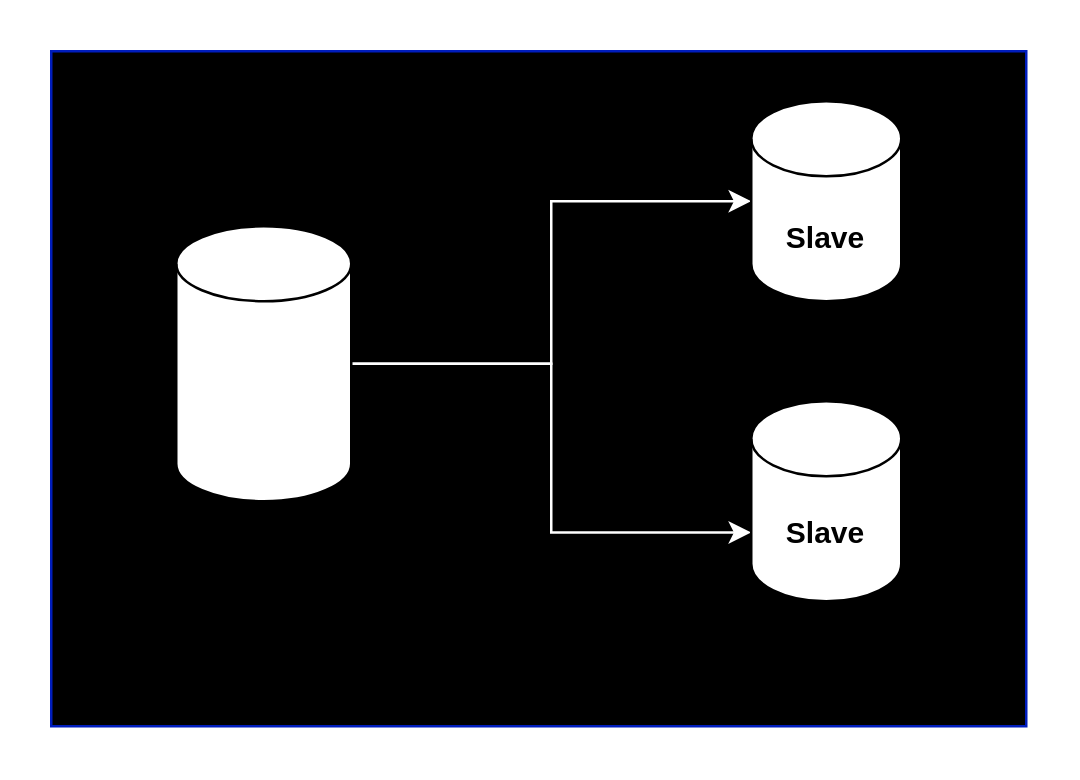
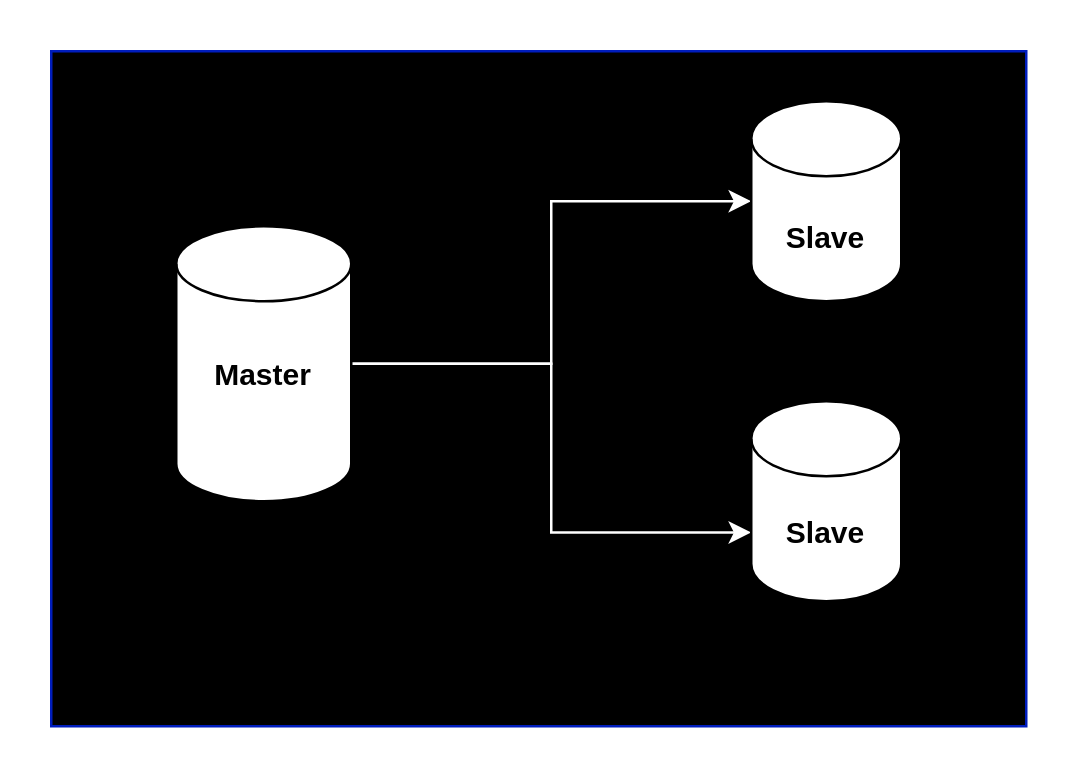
node "Master": added
